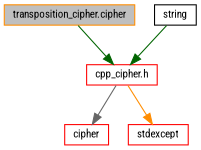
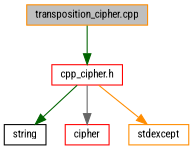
node "transposition_cipher.cipher": label "transposition_cipher.cipher" -> "transposition_cipher.cpp"
edge "string" -> "cpp_cipher.h": reversed
node "stdexcept": color red -> darkorange
